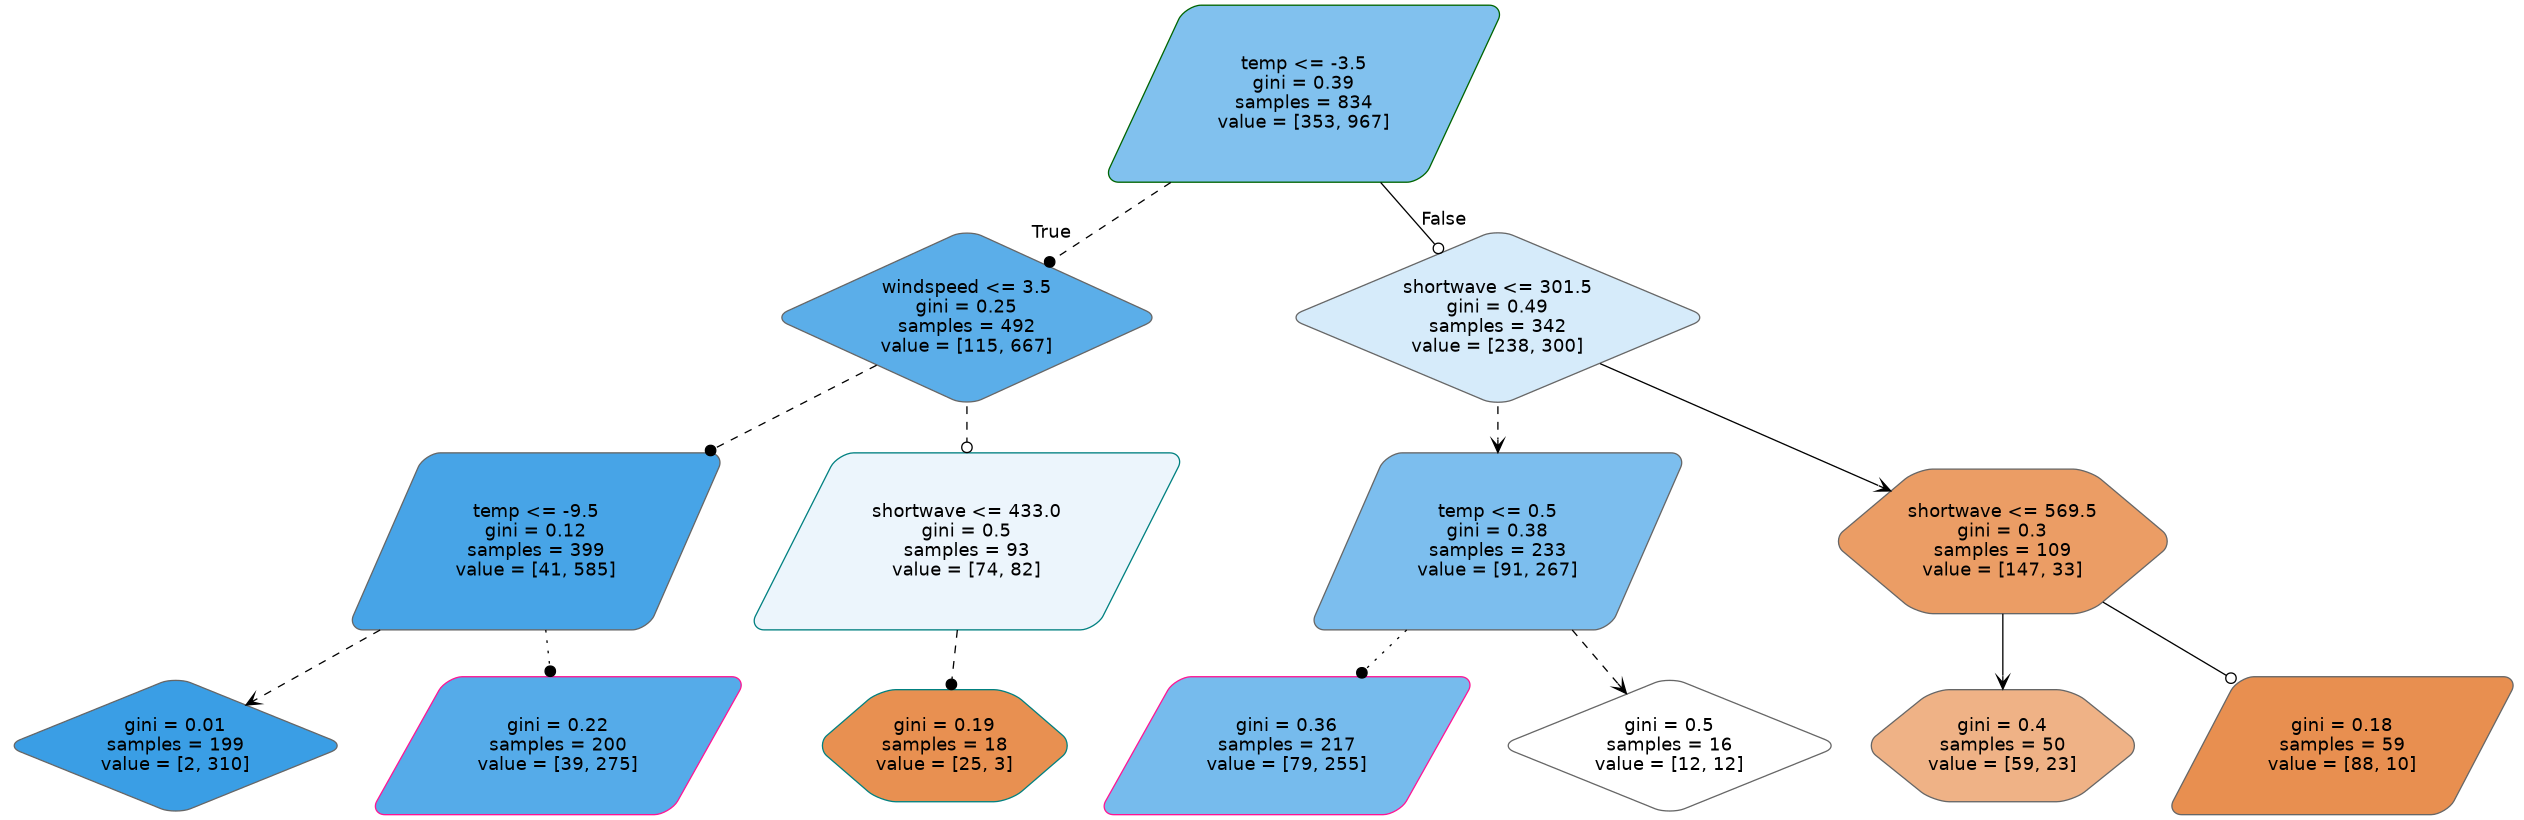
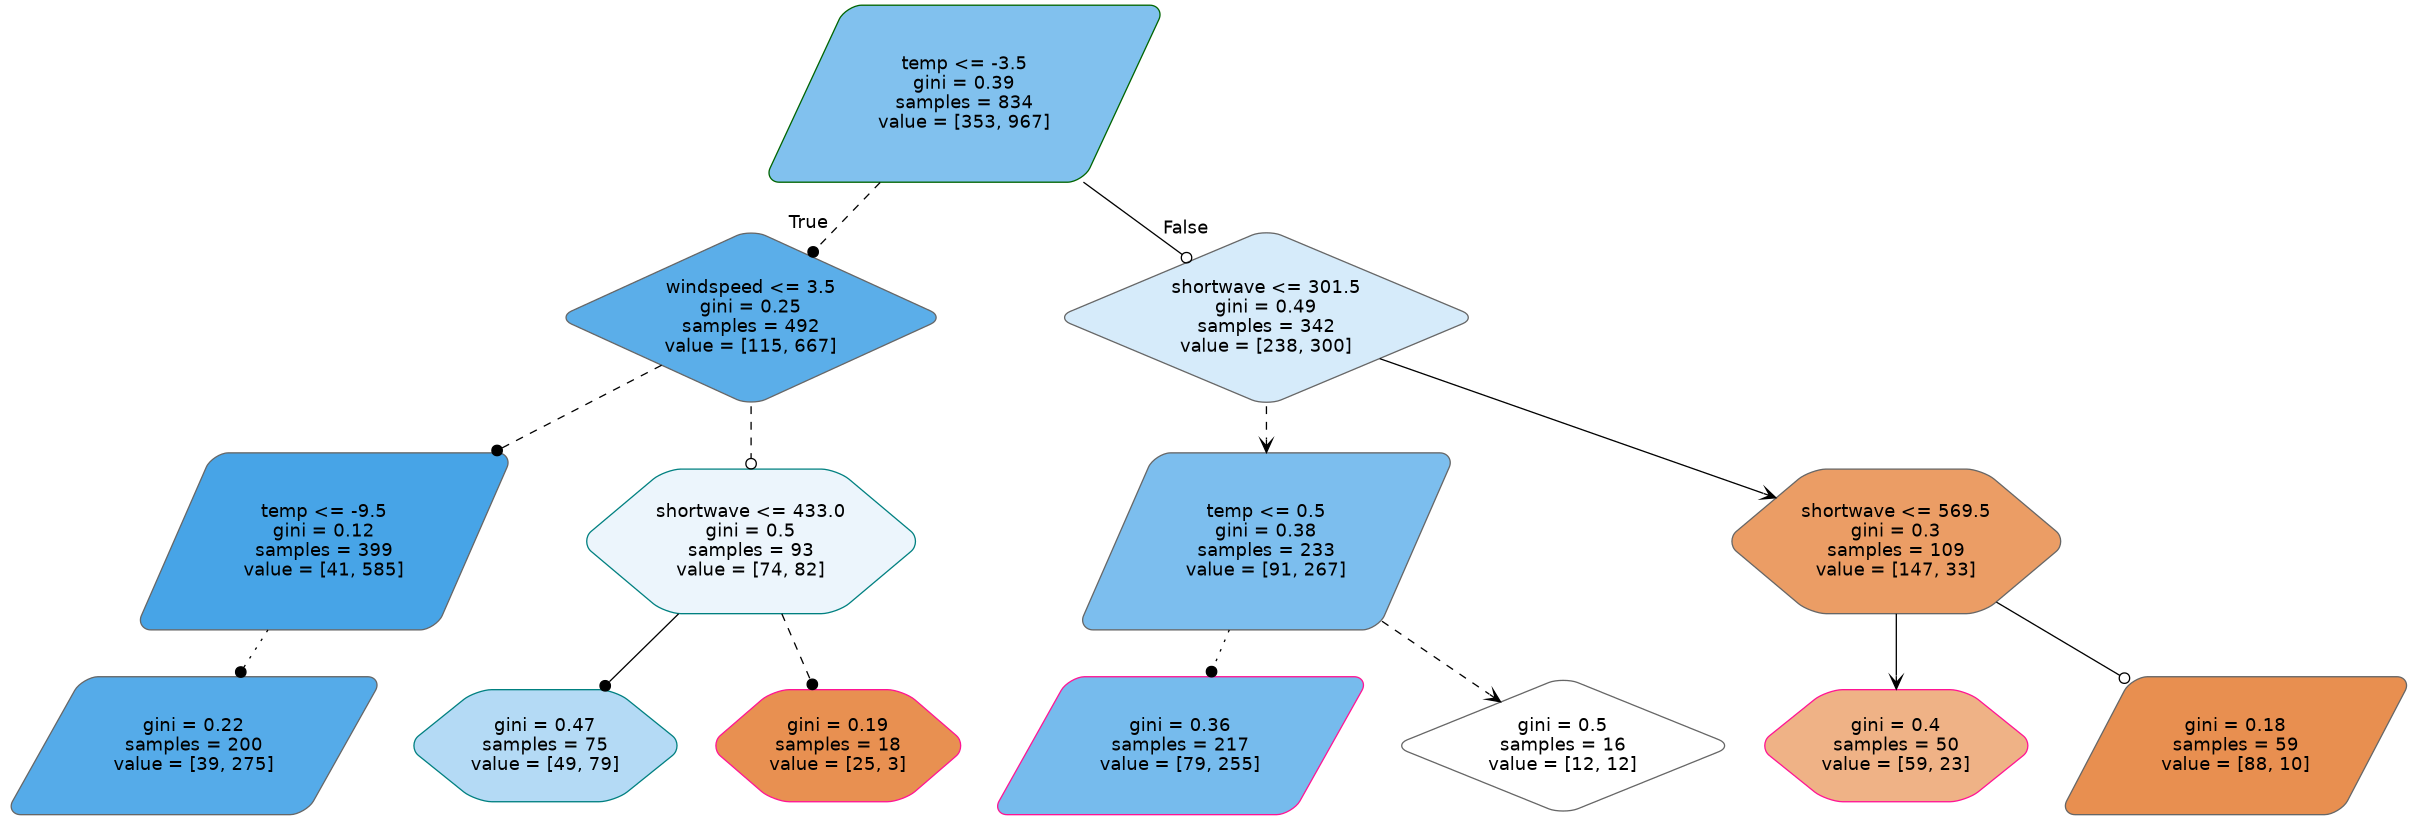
node "shortwave <= 433.0 gini = 0.5 samples = 93 value = [74, 82]": shape parallelogram -> hexagon
node "gini = 0.01 samples = 199 value = [2, 310]": removed
node "gini = 0.47 samples = 75 value = [49, 79]": added
node "gini = 0.22 samples = 200 value = [39, 275]": color deeppink -> gray40
node "gini = 0.19 samples = 18 value = [25, 3]": color teal -> deeppink
node "gini = 0.4 samples = 50 value = [59, 23]": color gray40 -> deeppink
